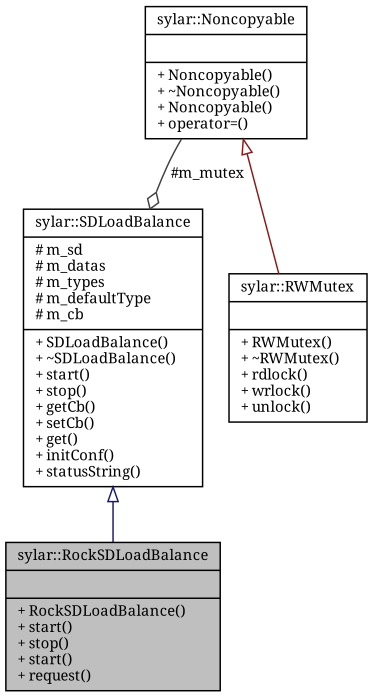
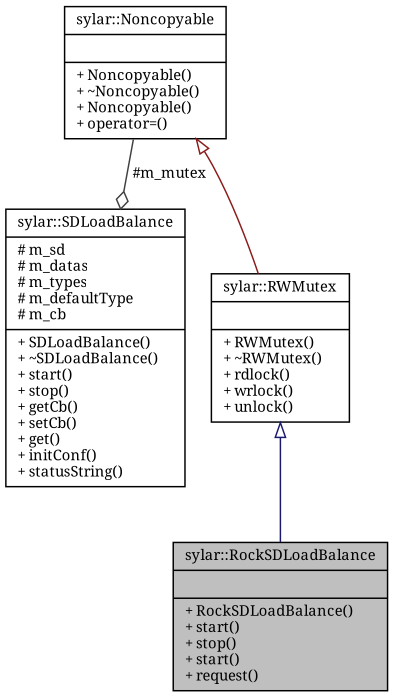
edge "sylar::RockSDLoadBalance" -> "sylar::SDLoadBalance": now "sylar::RockSDLoadBalance" -> "sylar::RWMutex"
